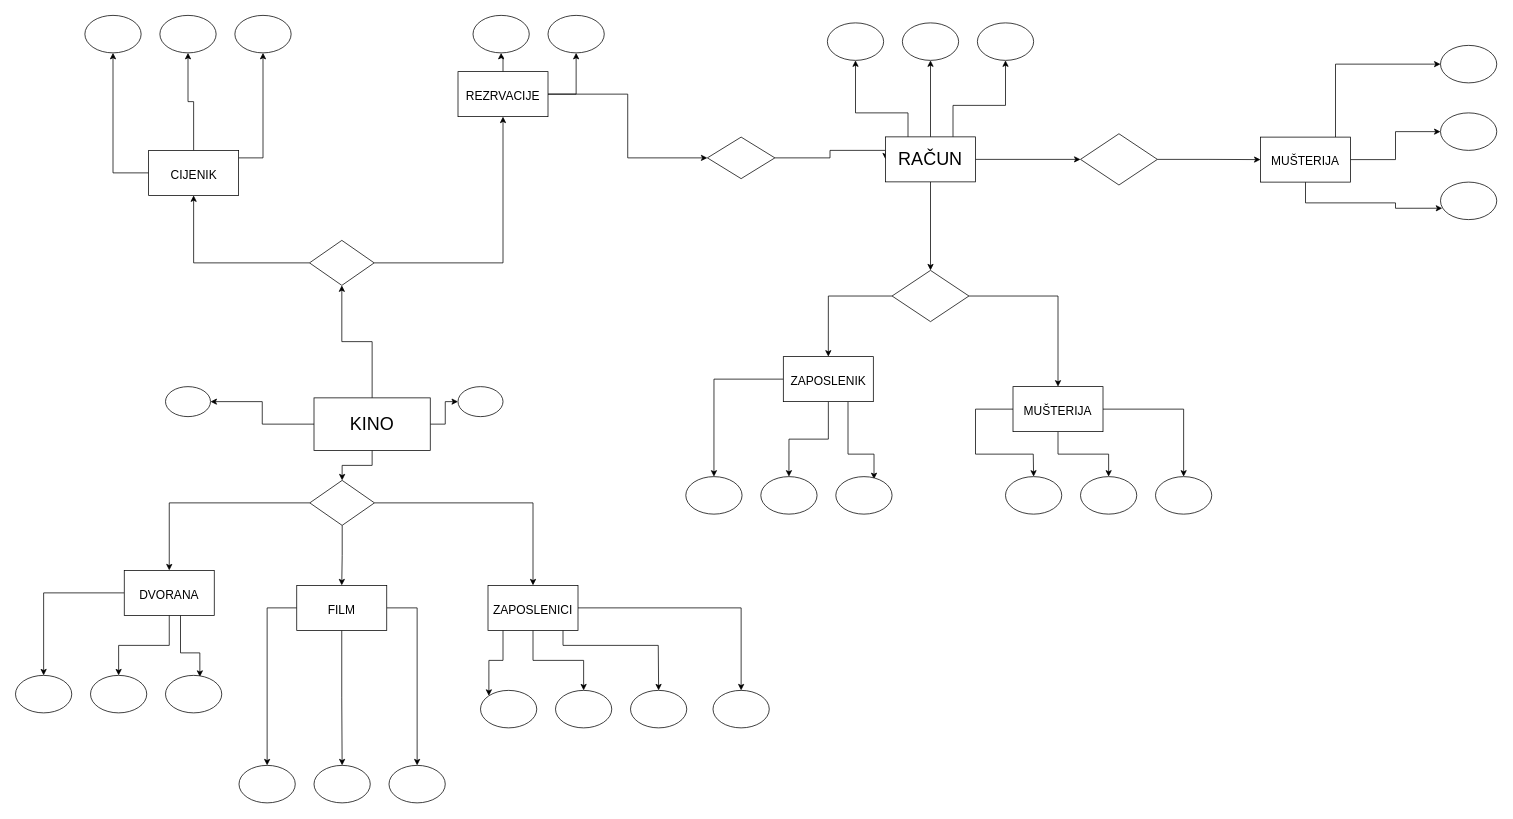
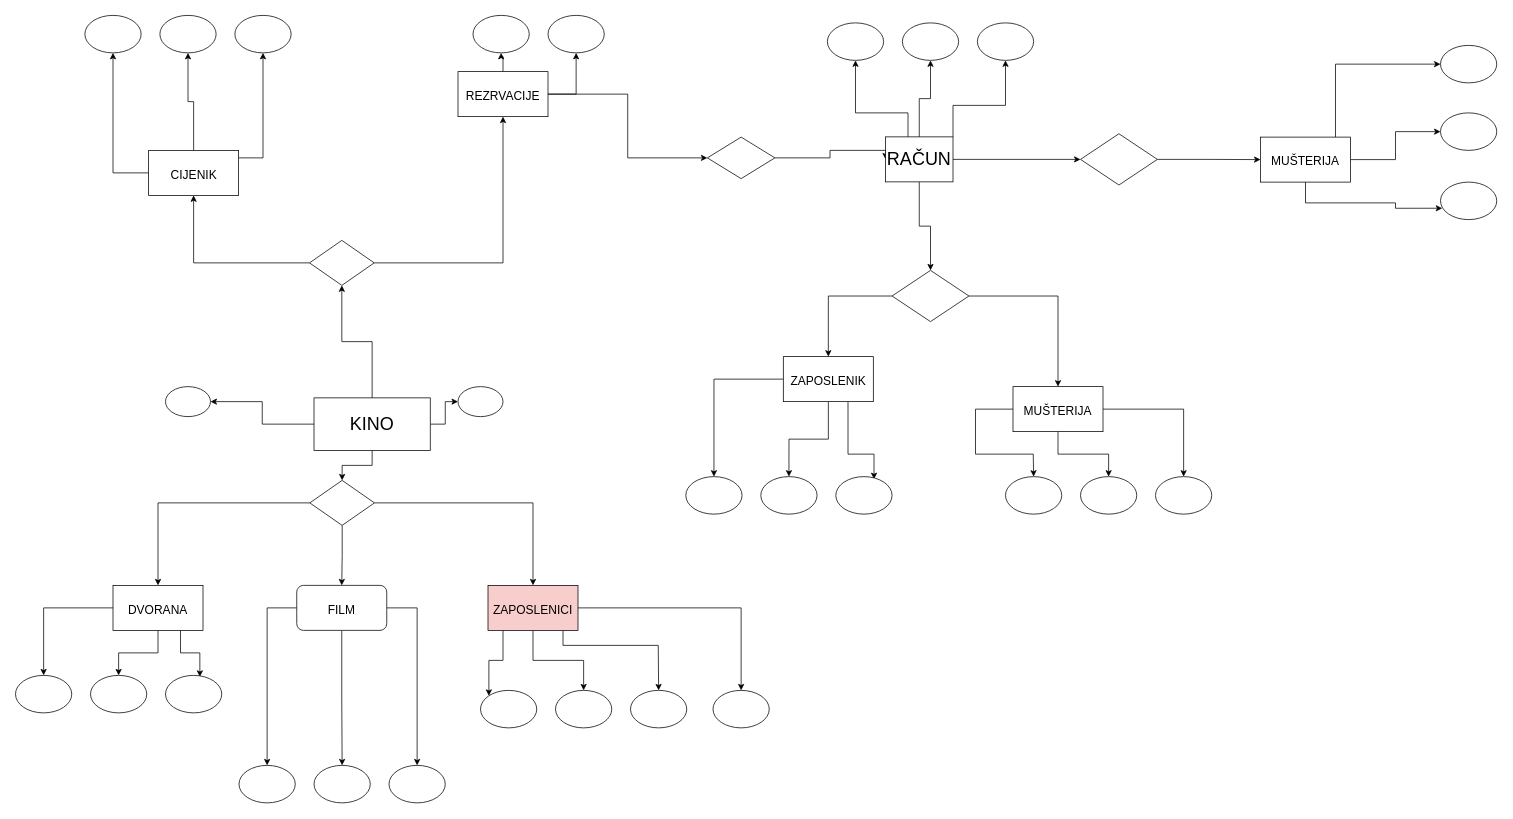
node "RAČUN": size 90x45 -> 68x45
node "DVORANA": moved (169, 593) -> (158, 608)
node "FILM": shape rectangle -> rounded rectangle
node "ZAPOSLENICI": fillcolor #ffffff -> #f8cecc
